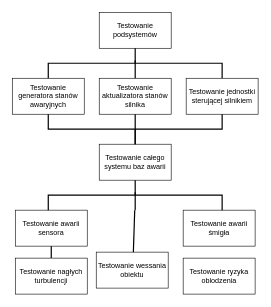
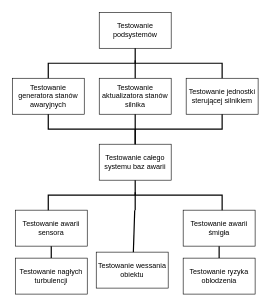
edge "Testowanie awarii śmigła" -- "Testowanie ryzyka oblodzenia": added
